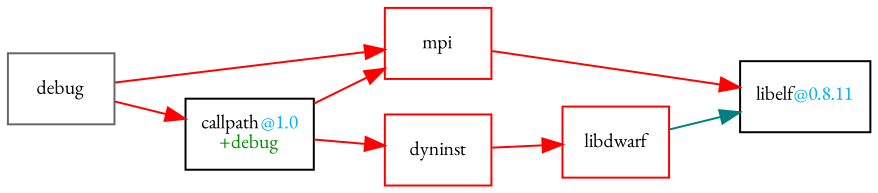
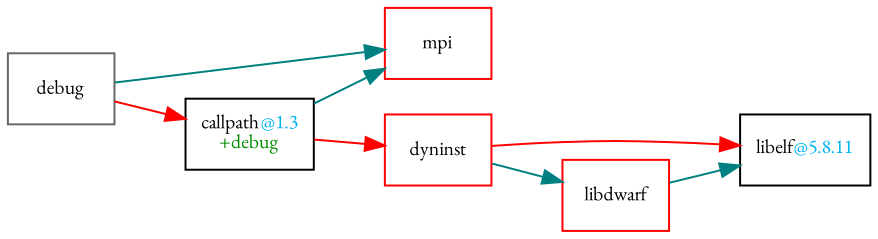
edge "debug" -> "mpi": color red -> teal
edge "mpi" -> "libelf": now "dyninst" -> "libelf"
edge "callpath" -> "mpi": color red -> teal
node "libelf": text "@0.8.11" -> "@5.8.11"
node "callpath": text "@1.0" -> "@1.3"
edge "dyninst" -> "libdwarf": color red -> teal
